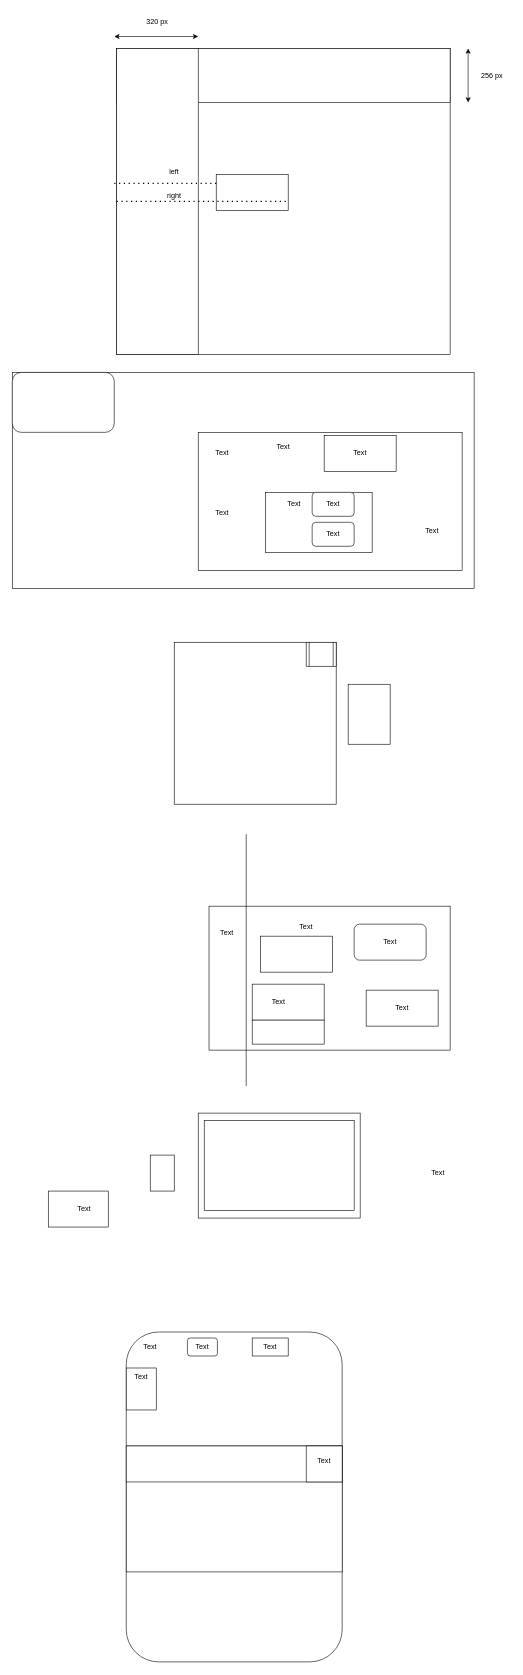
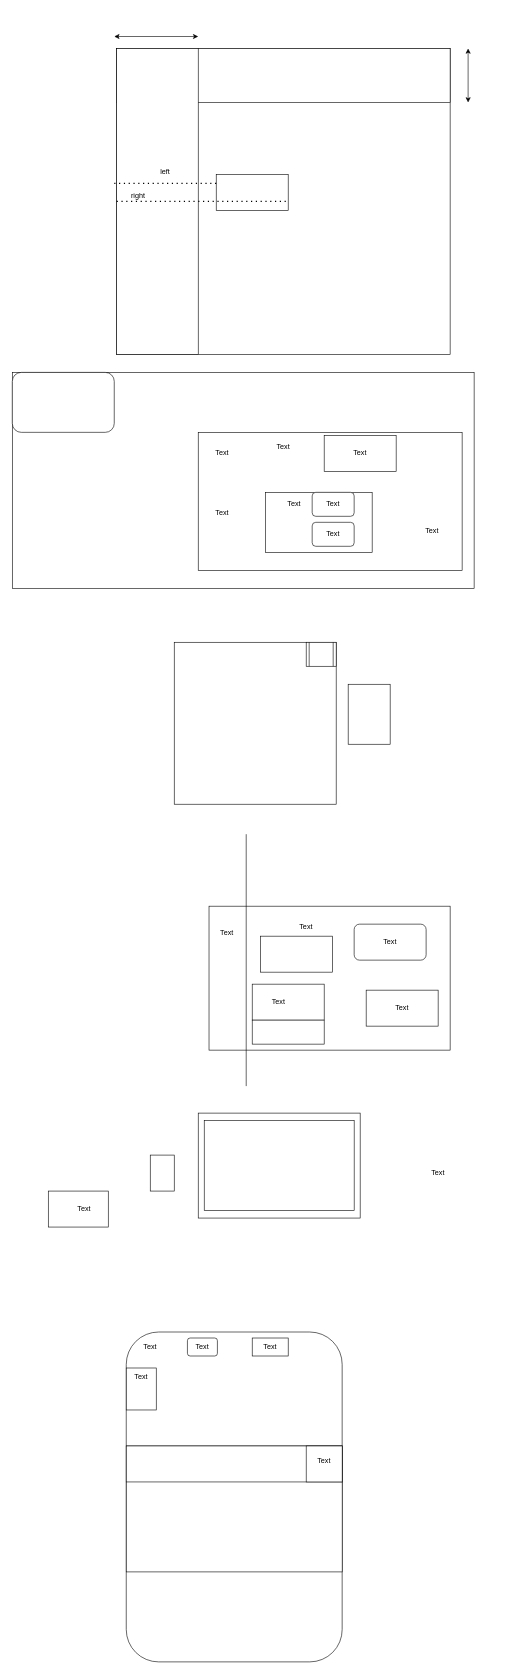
node "320 px": removed
node "256 px": removed
node "left": moved (174, 171) -> (165, 171)
node "right": moved (174, 195) -> (138, 195)
